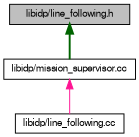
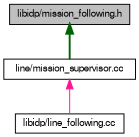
node "libidp/line_following.h": label "libidp/line_following.h" -> "libidp/mission_following.h"
node "libidp/mission_supervisor.cc": label "libidp/mission_supervisor.cc" -> "line/mission_supervisor.cc"
